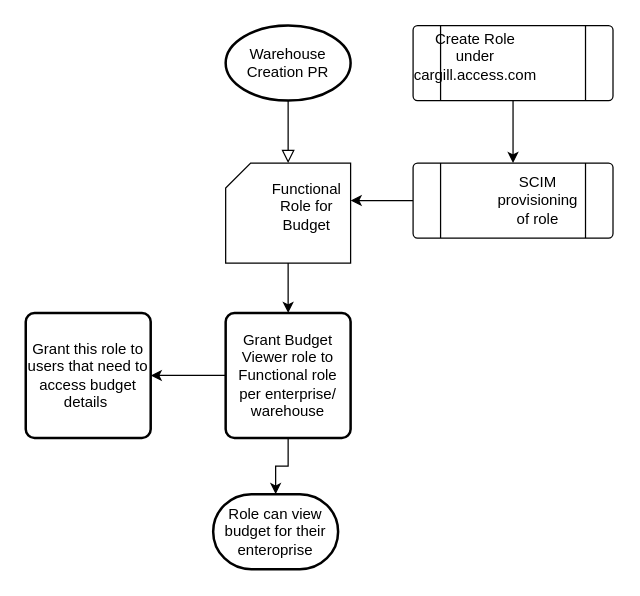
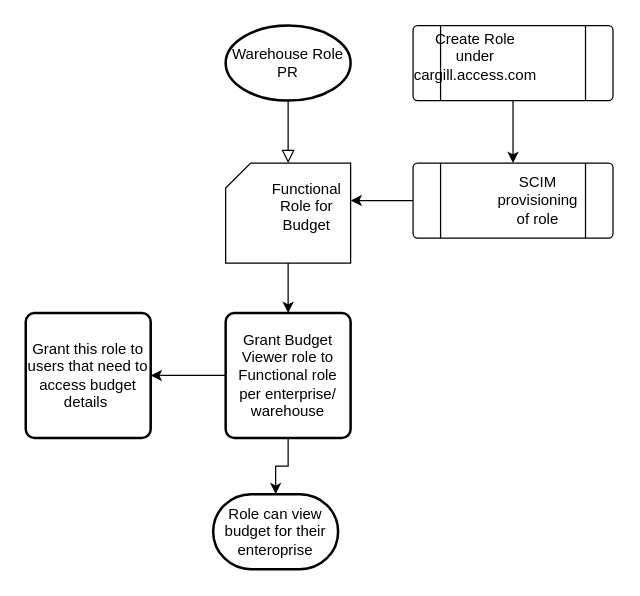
node "Warehouse Creation PR": label "Warehouse Creation PR" -> "Warehouse Role PR"
